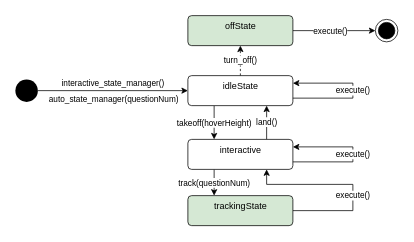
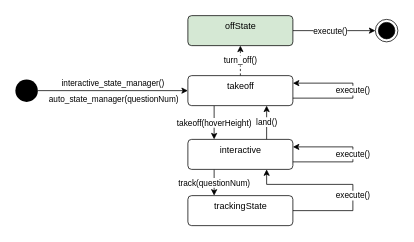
node "idleState": label "idleState" -> "takeoff"
node "trackingState": fillcolor #d5e8d4 -> #ffffff
